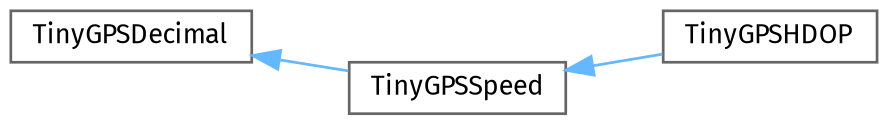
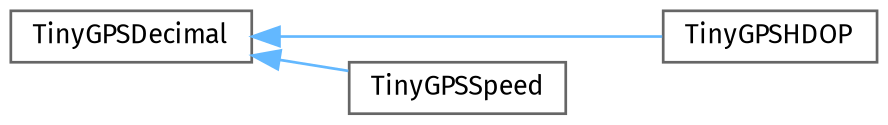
edge "TinyGPSHDOP" -> "TinyGPSSpeed": now "TinyGPSHDOP" -> "TinyGPSDecimal"
